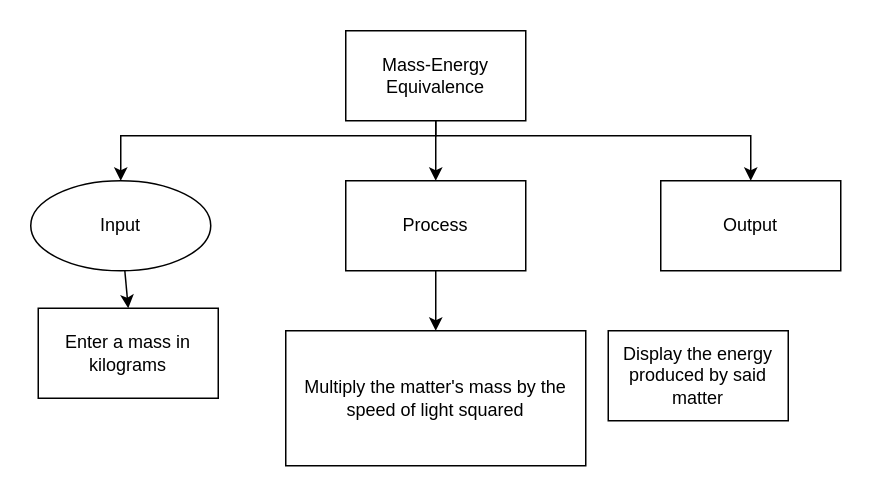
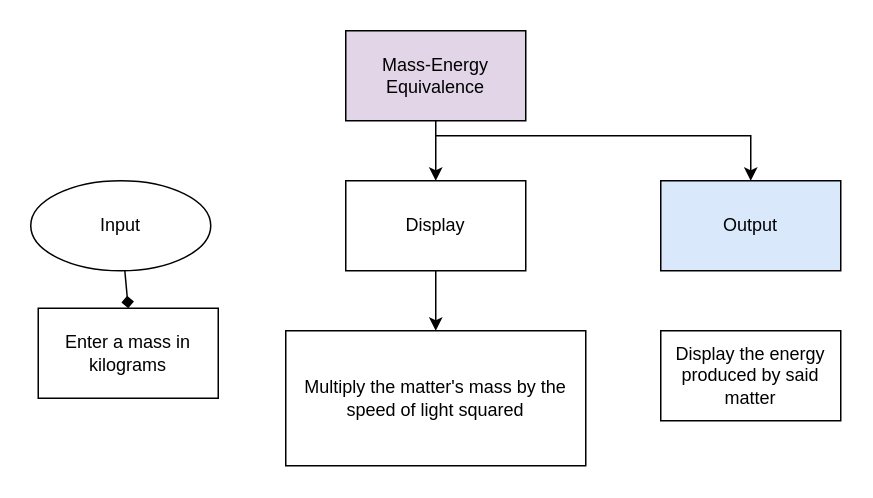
node "Mass-Energy Equivalence": fillcolor #ffffff -> #e1d5e7
edge "Mass-Energy Equivalence" -> "Input": removed
node "Process": label "Process" -> "Display"
node "Output": fillcolor #ffffff -> #dae8fc
edge "Input" -> "Enter a mass in kilograms": arrowhead classic -> diamond
node "Display the energy produced by said matter": moved (698, 376) -> (751, 376)
